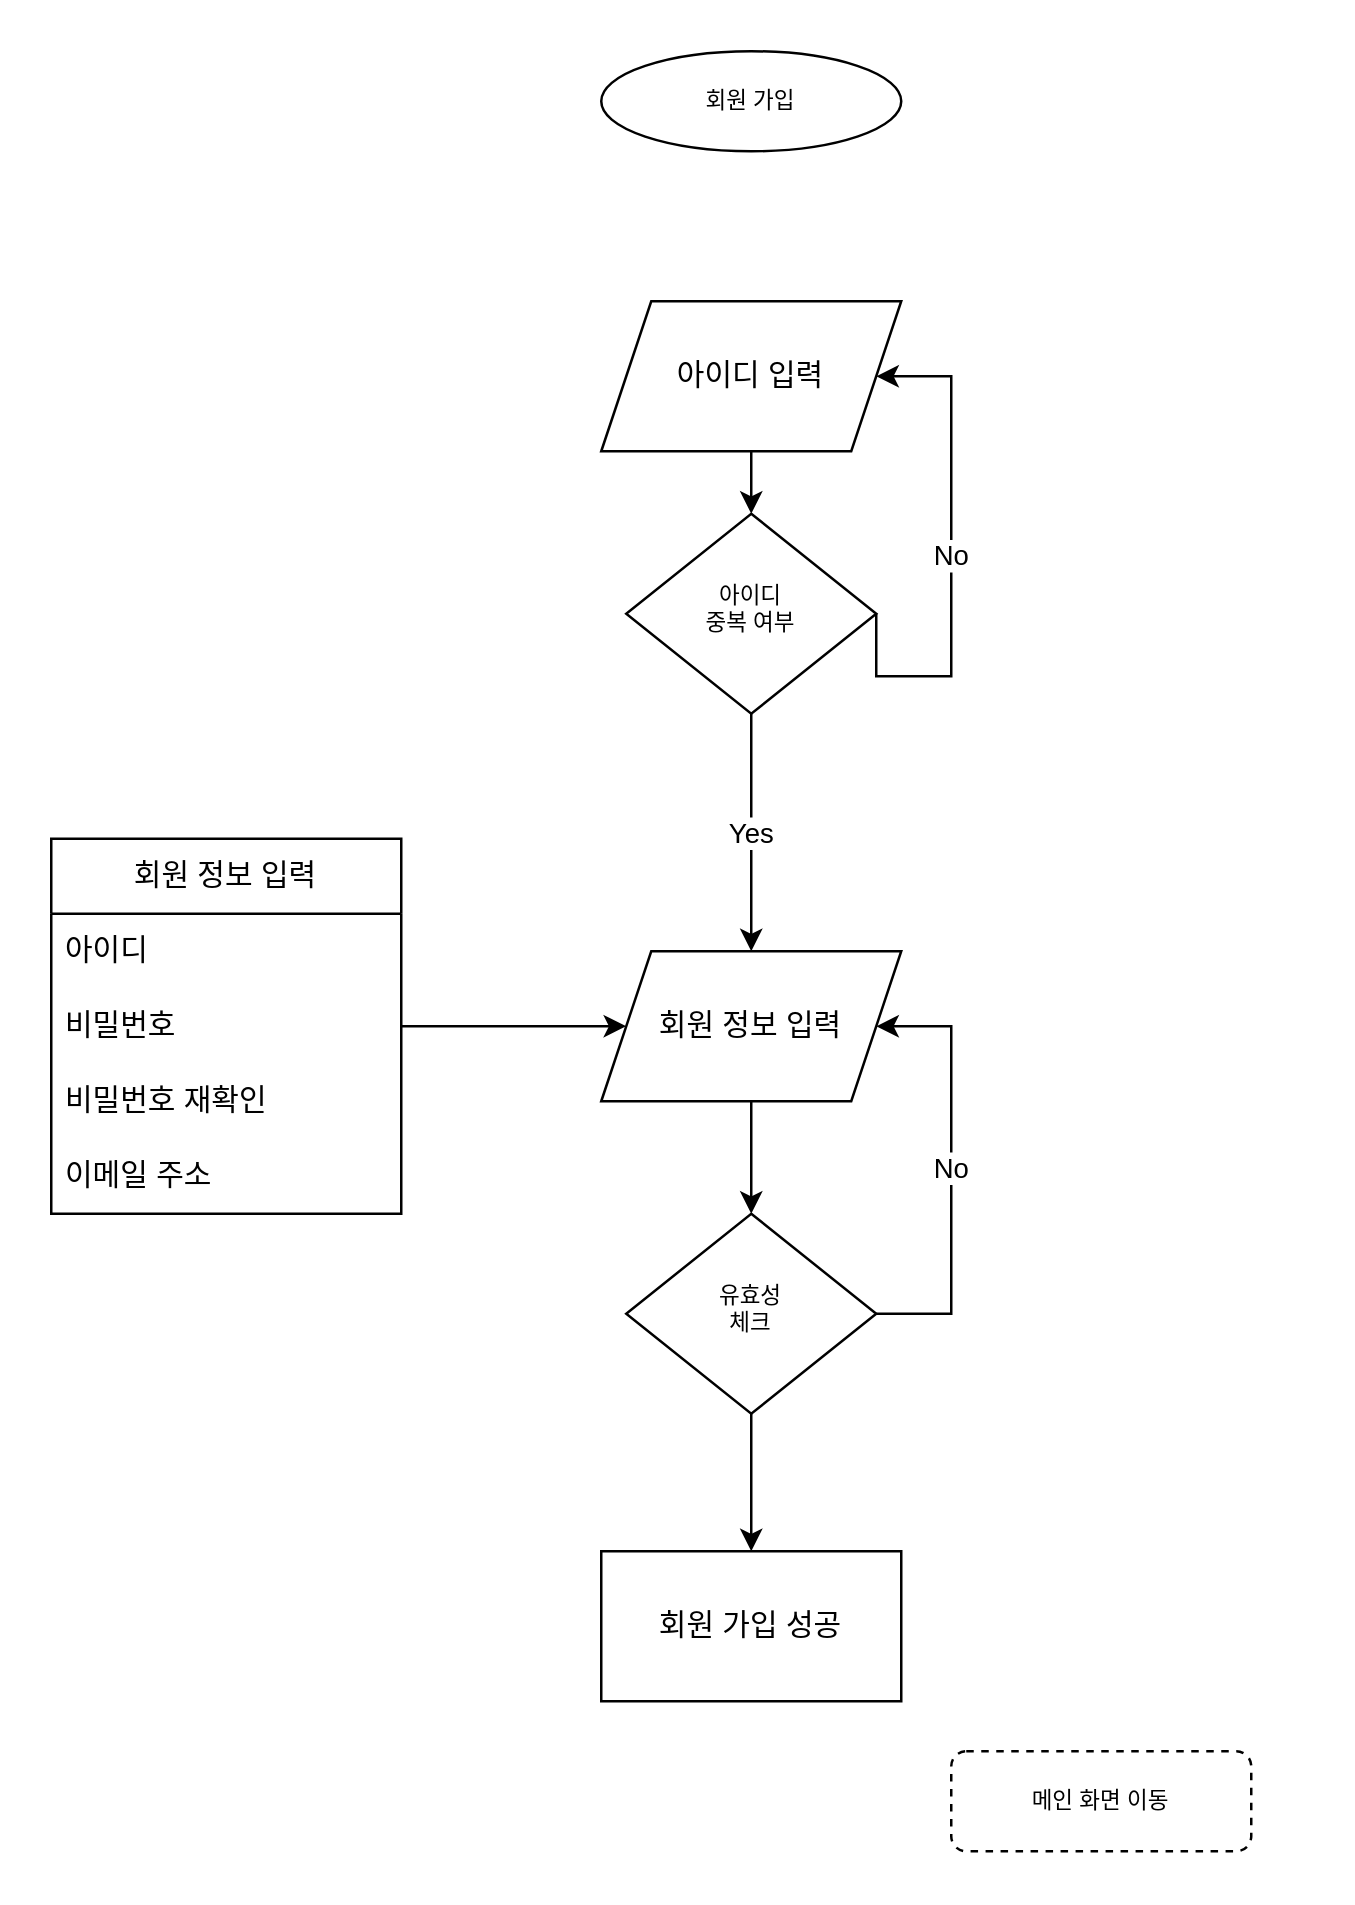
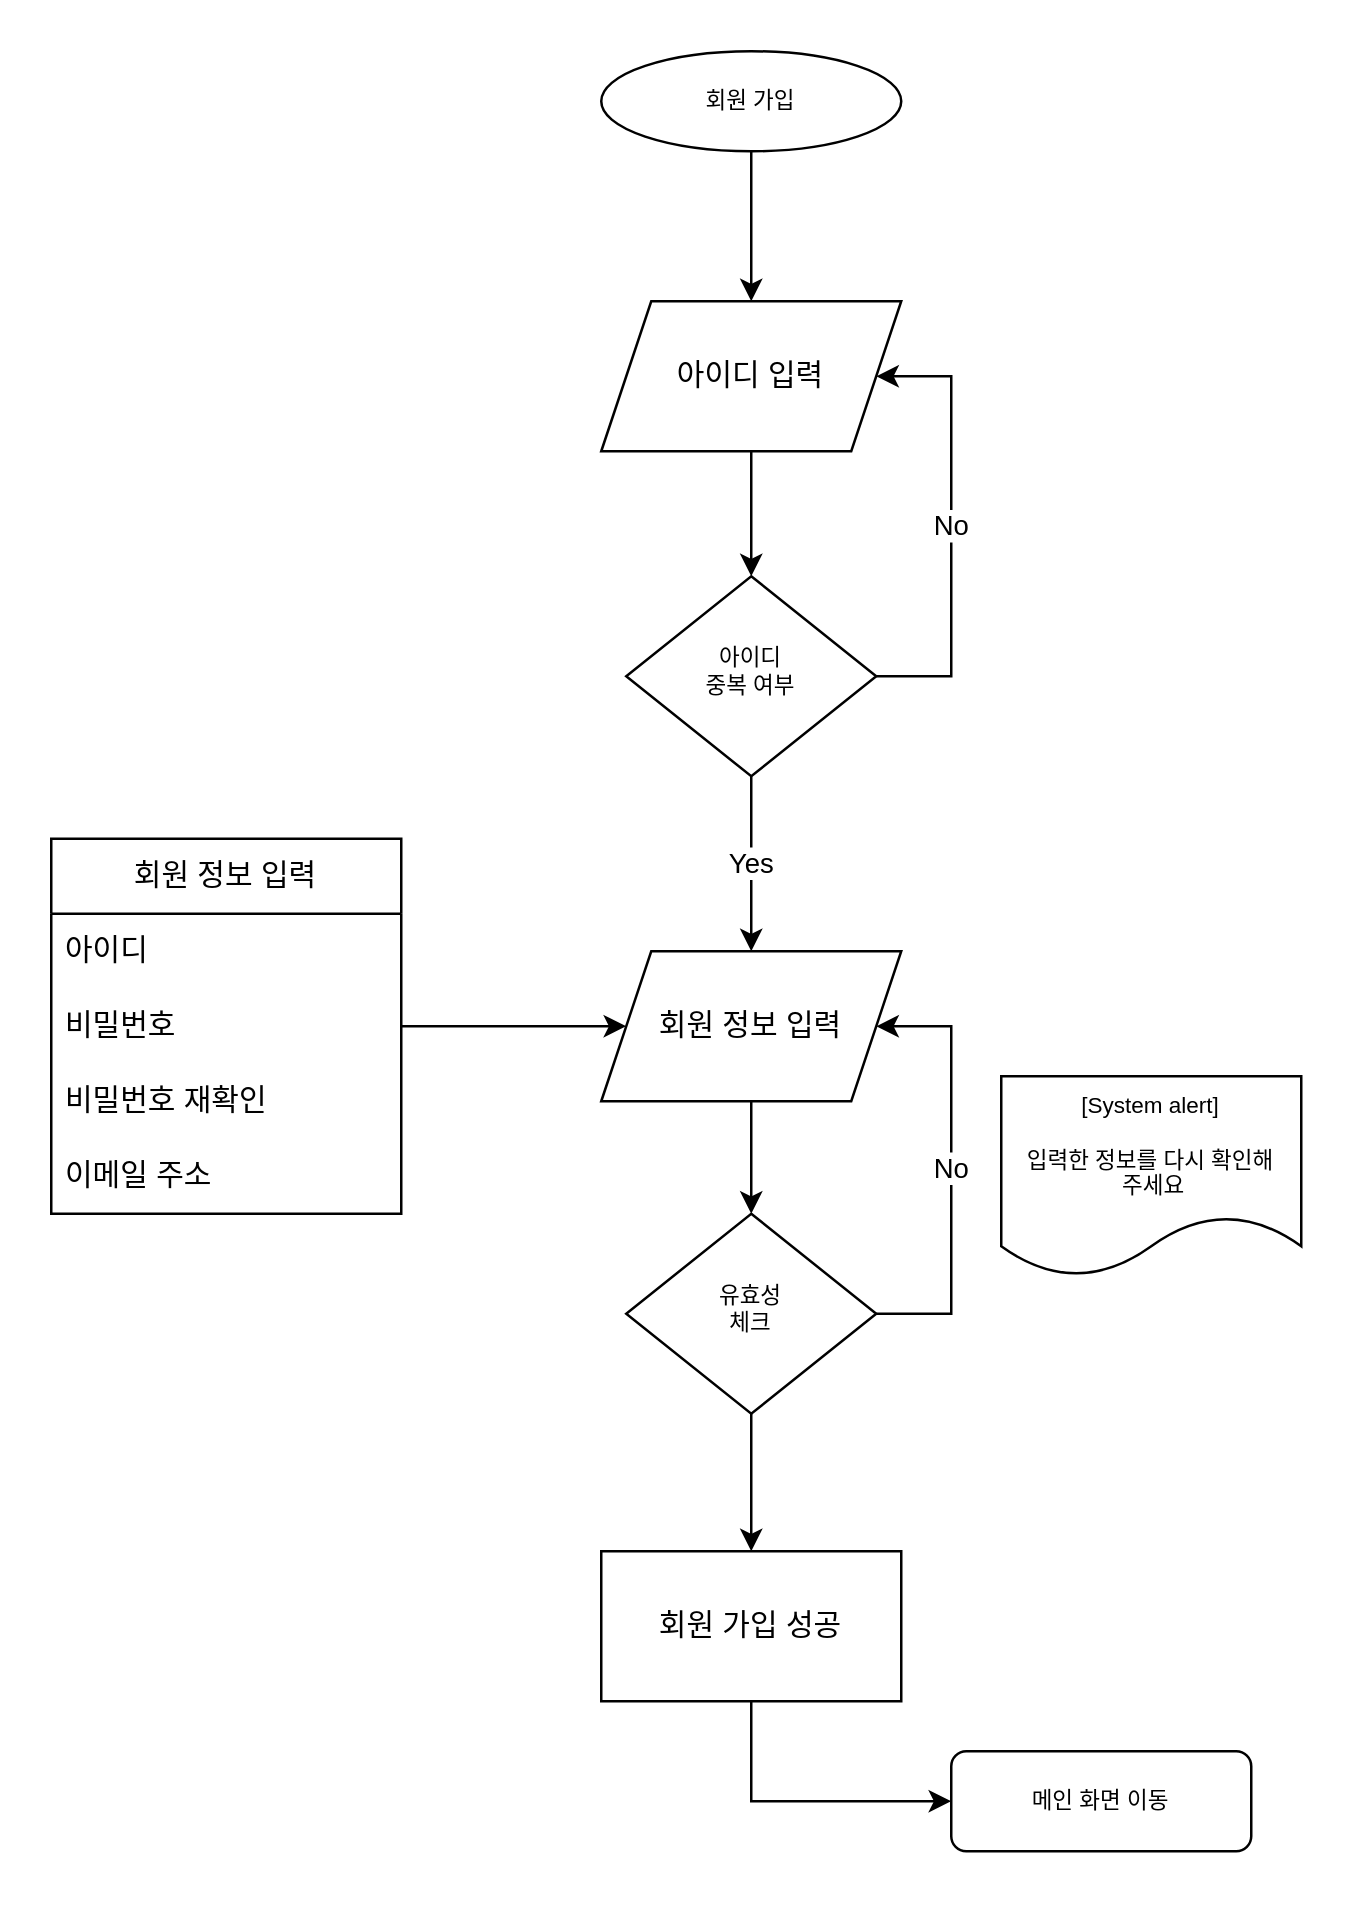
edge "회원 가입" -> "아이디 입력": added
node "아이디 중복 여부": moved (751, 614) -> (751, 676)
node "[System alert] 입력한 정보를 다시 확인해 주세요": added
edge "회원 가입 성공" -> "메인 화면 이동": added
node "메인 화면 이동": style dashed -> solid
